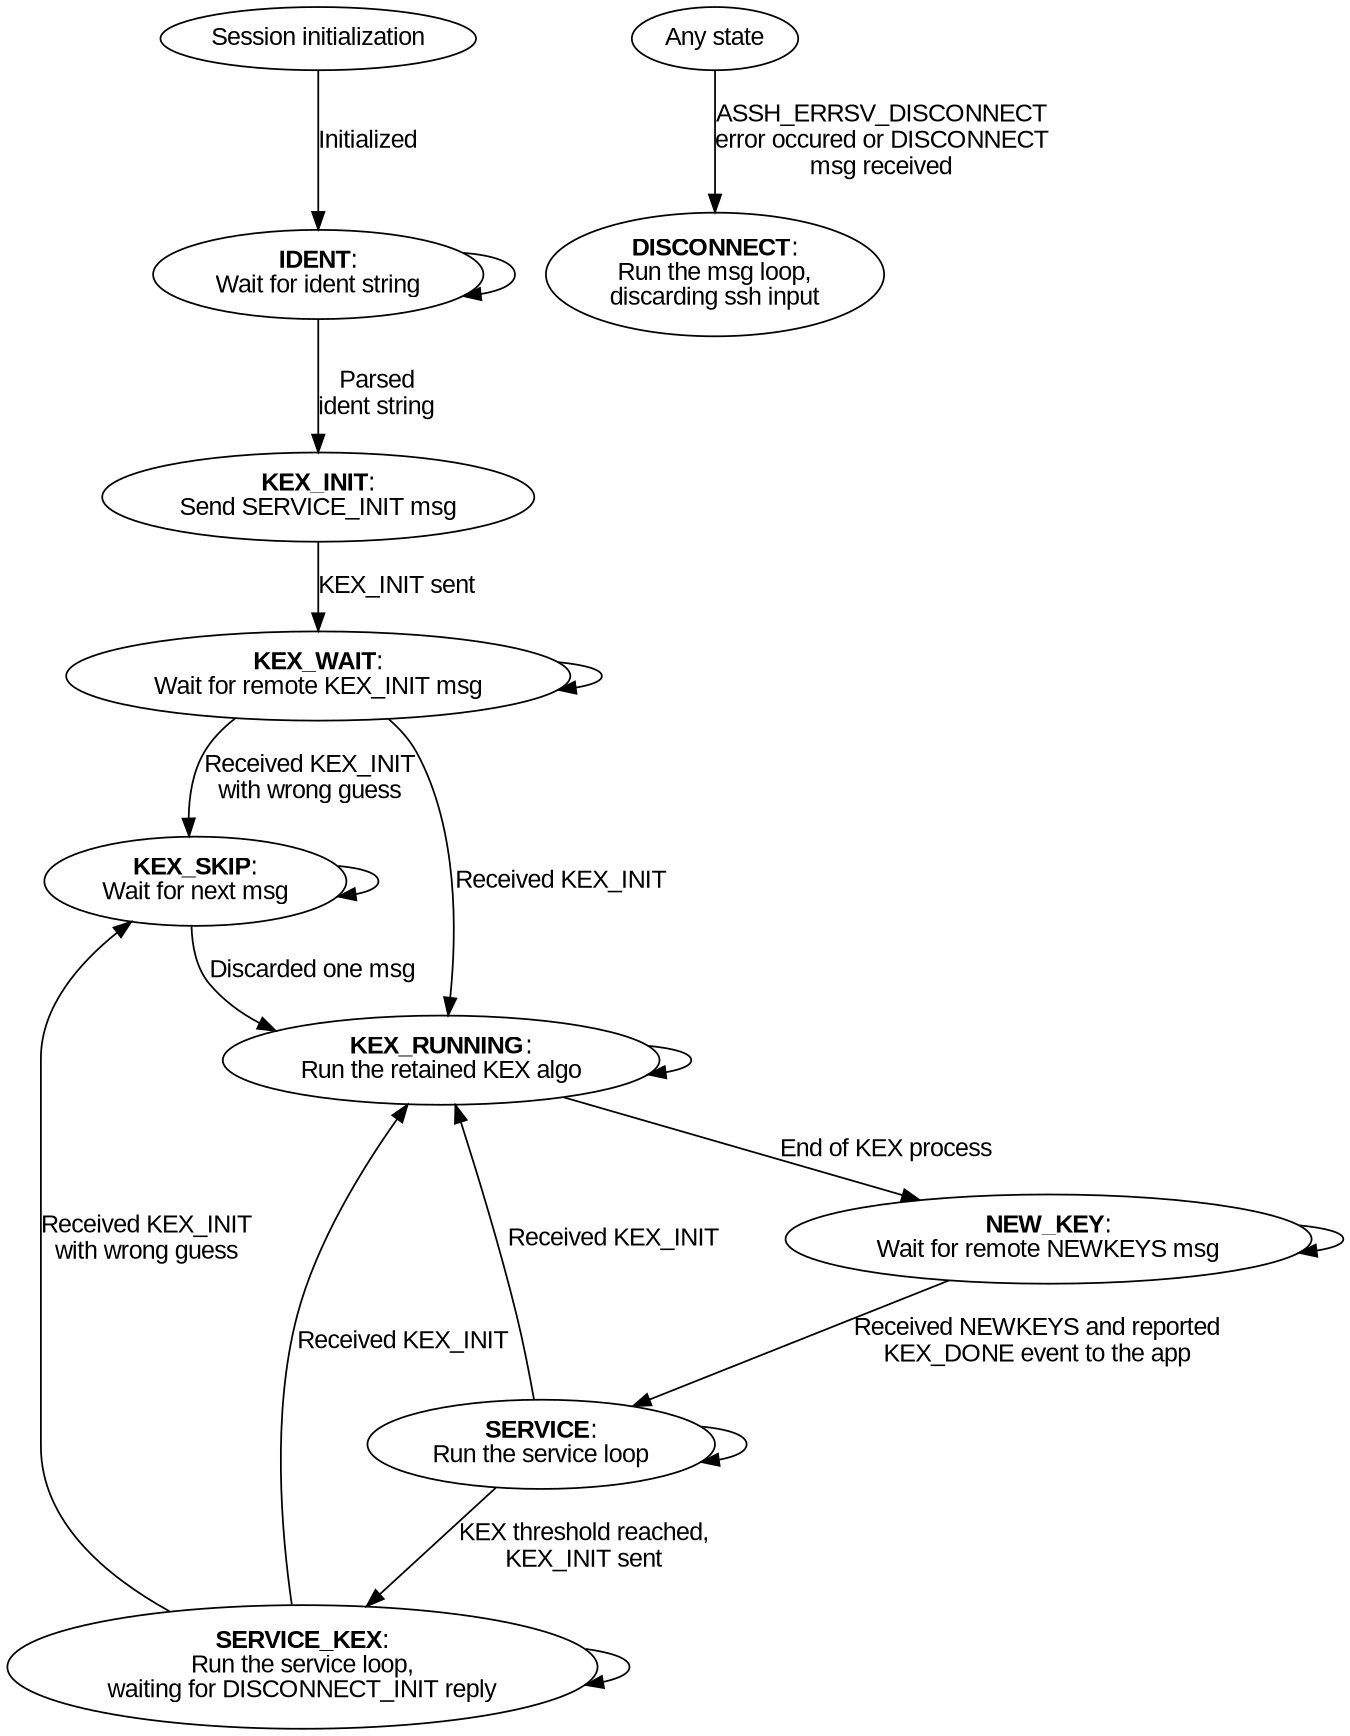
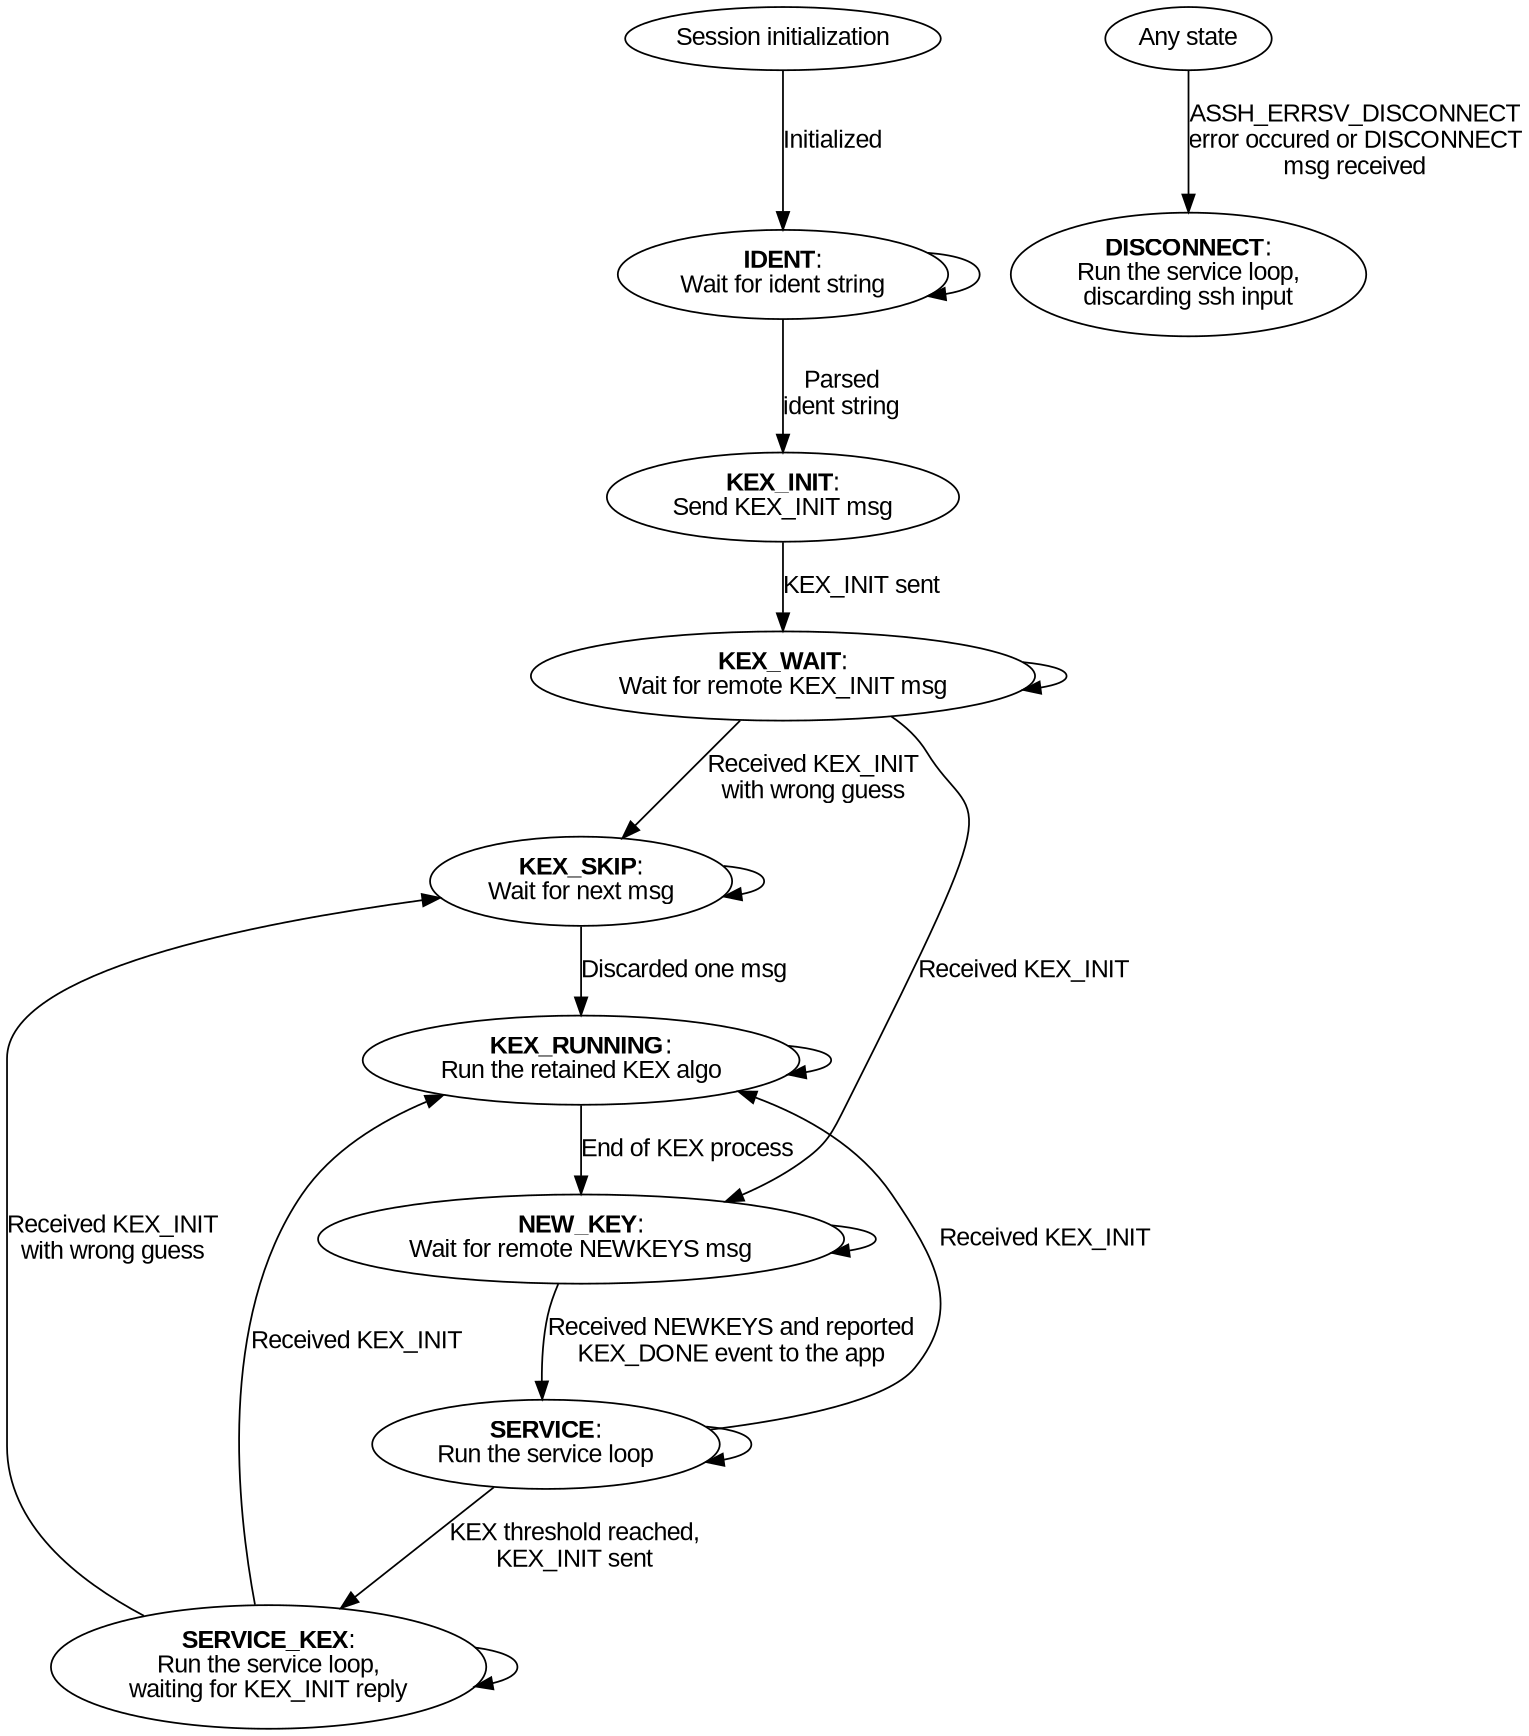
node "DISCONNECT": text "Run the msg loop," -> "Run the service loop,"
node "KEX_INIT": text "Send SERVICE_INIT msg" -> "Send KEX_INIT msg"
edge "KEX_WAIT" -> "KEX_RUNNING": now "KEX_WAIT" -> "NEW_KEY"
node "SERVICE_KEX": text "waiting for DISCONNECT_INIT reply" -> "waiting for KEX_INIT reply"
